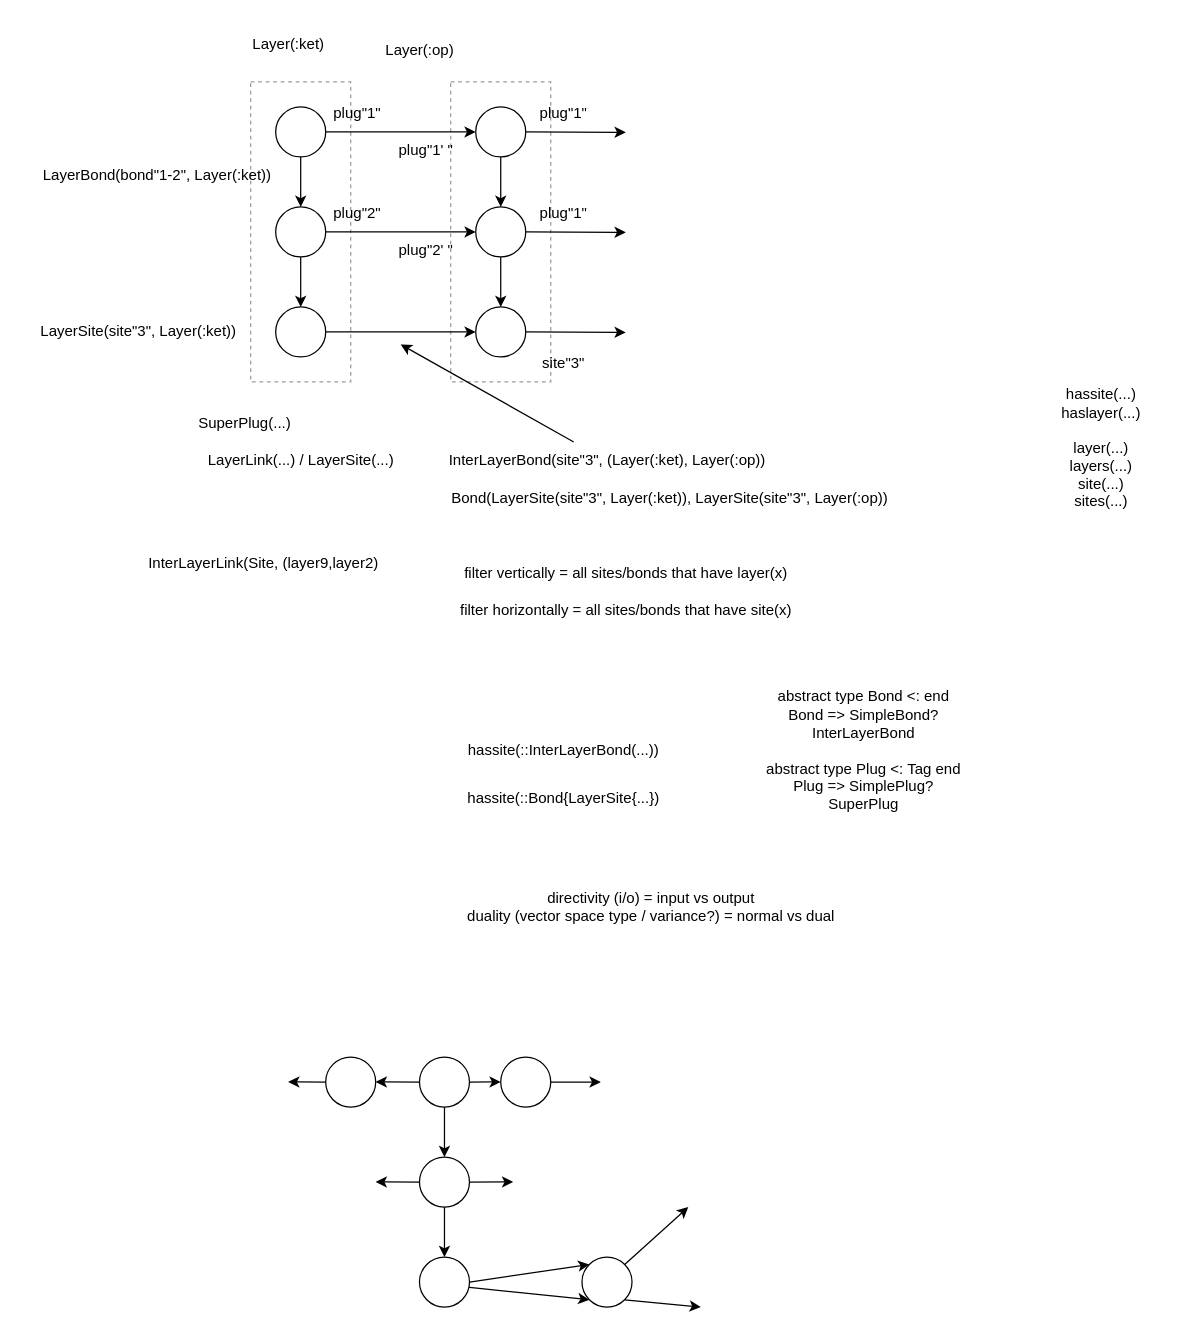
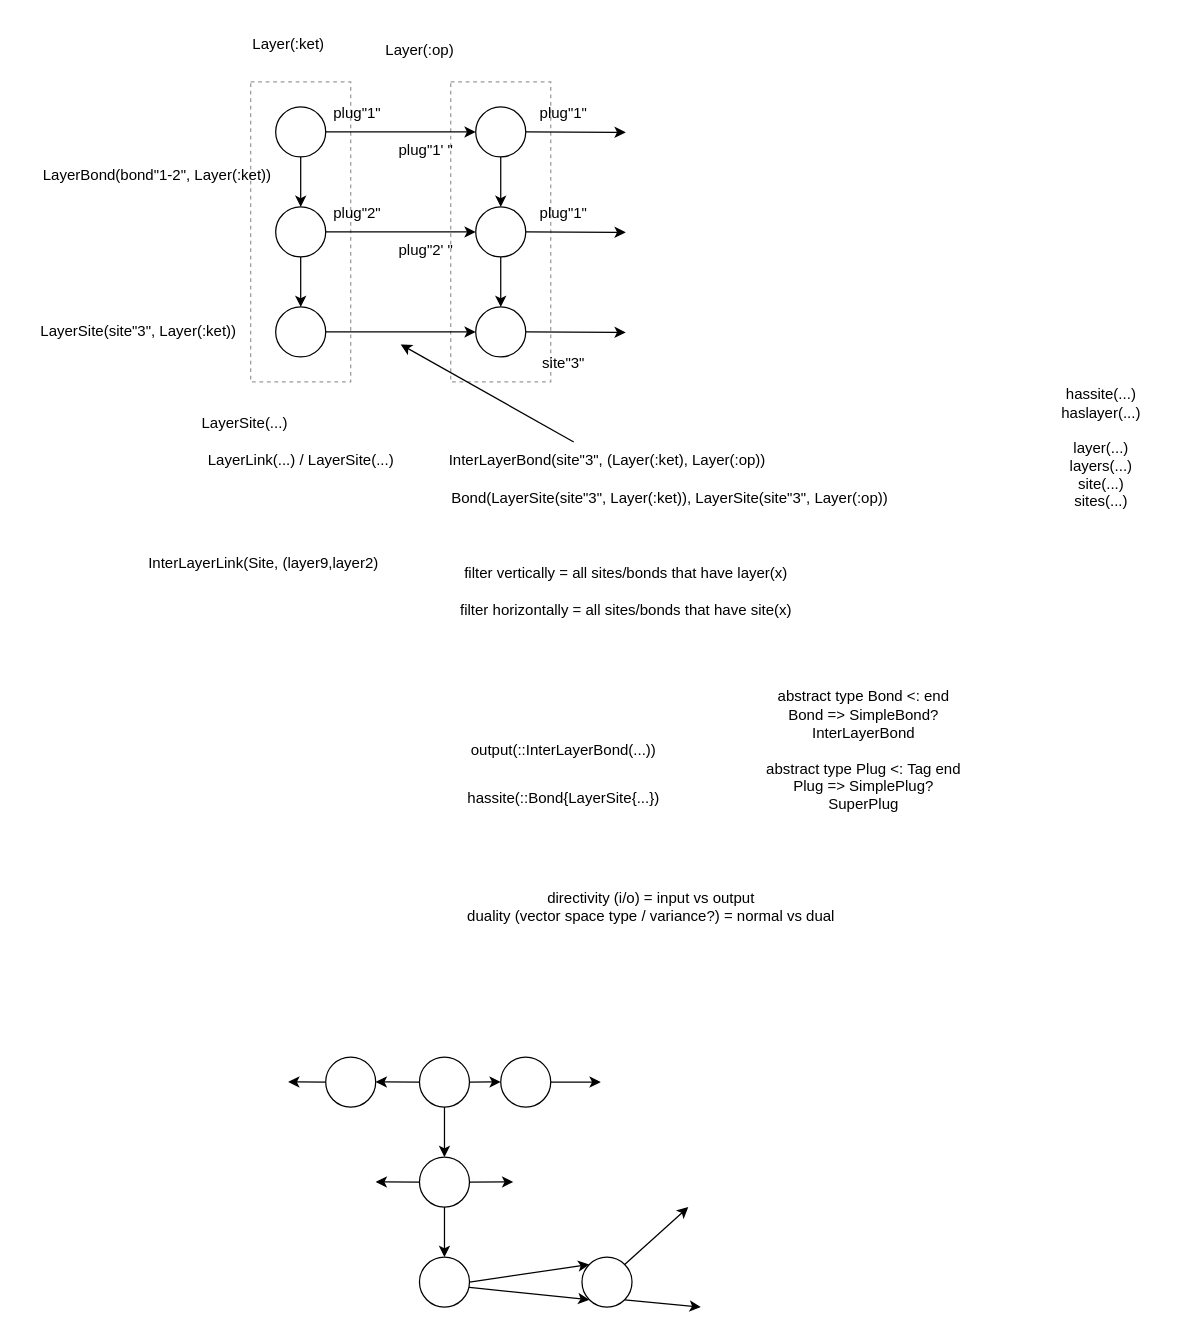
node "SuperPlug(...)": label "SuperPlug(...)" -> "LayerSite(...)"
node "hassite(::InterLayerBond(...))": label "hassite(::InterLayerBond(...))" -> "output(::InterLayerBond(...))"
